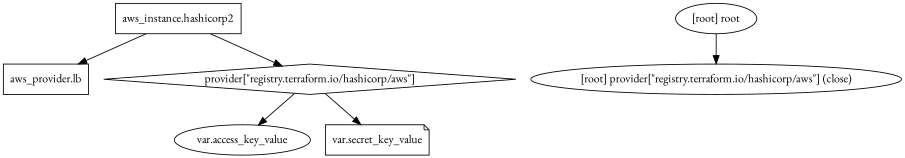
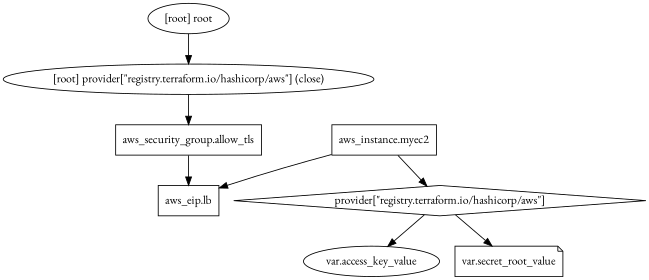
node "aws_instance.hashicorp2": label "aws_instance.hashicorp2" -> "aws_instance.myec2"
node "aws_provider.lb": label "aws_provider.lb" -> "aws_eip.lb"
node "aws_security_group.allow_tls": added
node "var.secret_key_value": label "var.secret_key_value" -> "var.secret_root_value"
